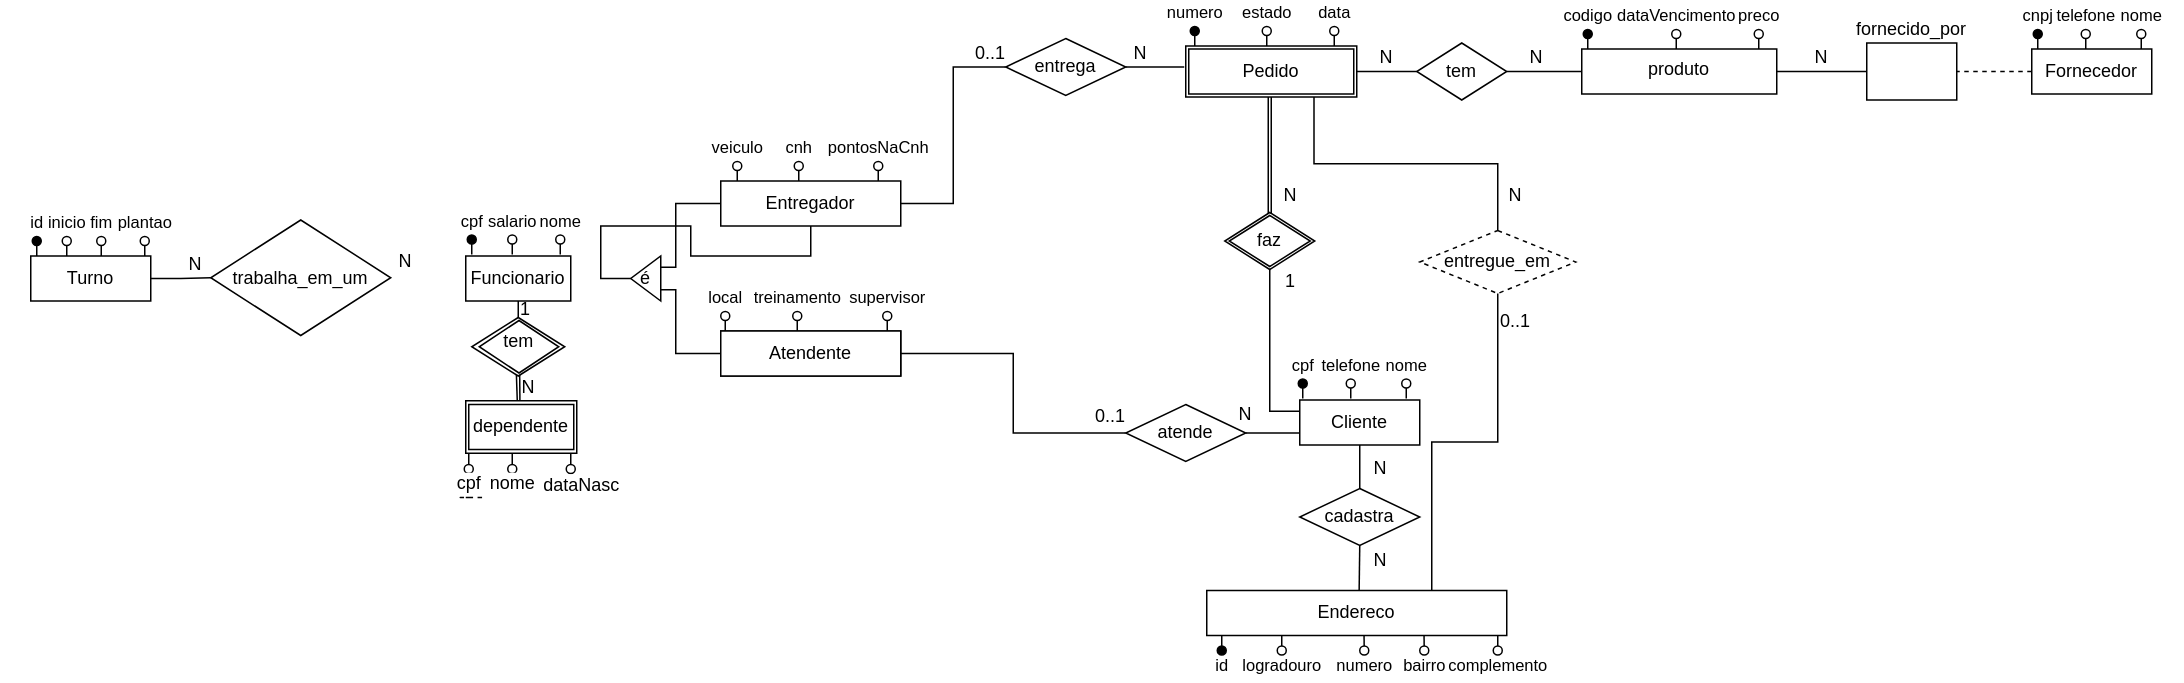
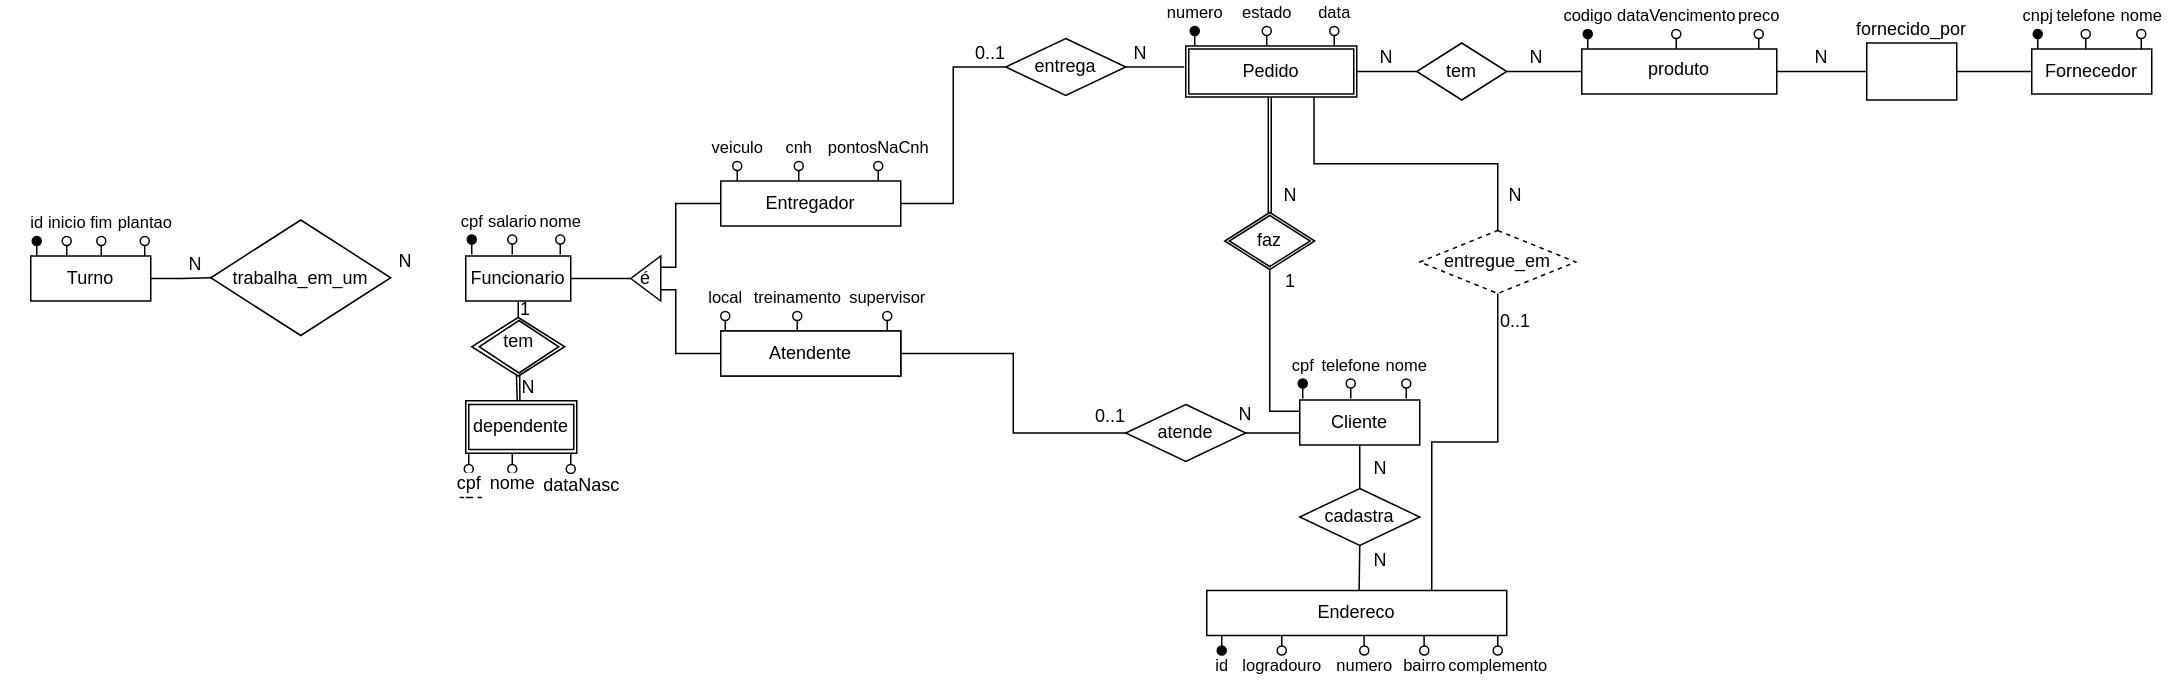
edge "fornecido_por" -- "Fornecedor": style dashed -> solid
edge "Entregador" -- "é": now "Funcionario" -- "é"
